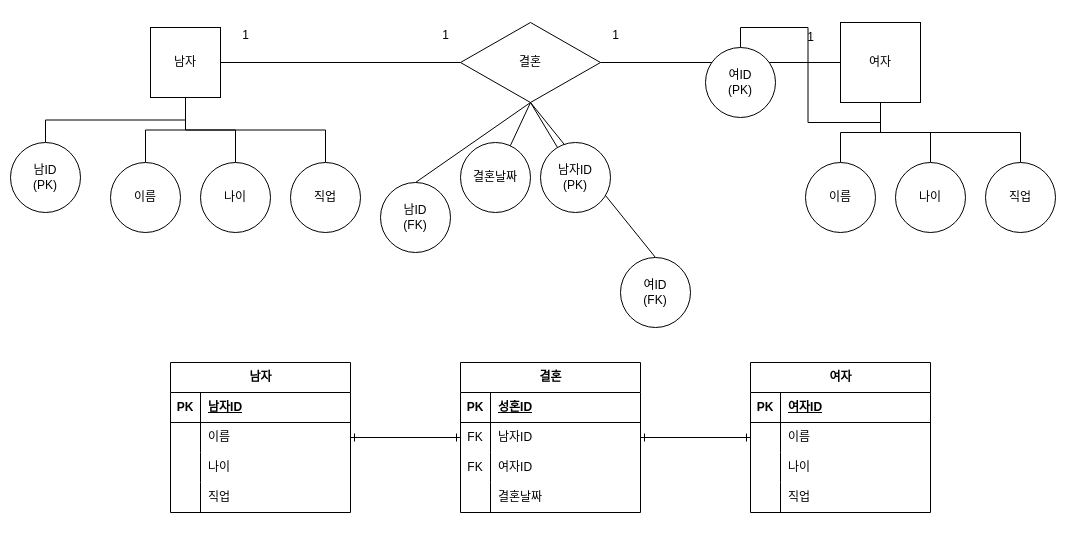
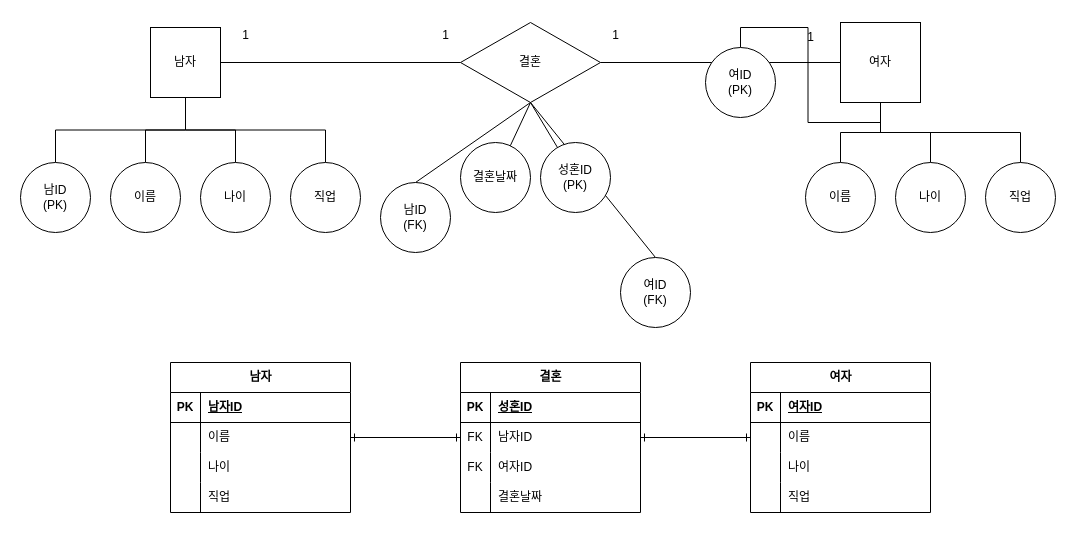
node "남ID (PK)": moved (46, 178) -> (56, 198)
node "남자ID (PK)": label "남자ID (PK)" -> "성혼ID (PK)"
